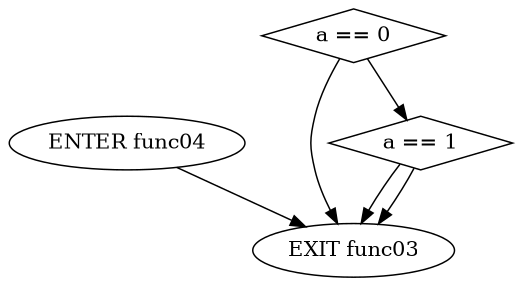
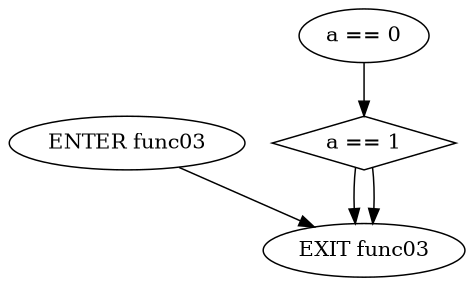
node "a == 0": shape diamond -> ellipse
edge "a == 0" -> "EXIT func03": removed
node "ENTER func04": label "ENTER func04" -> "ENTER func03"
